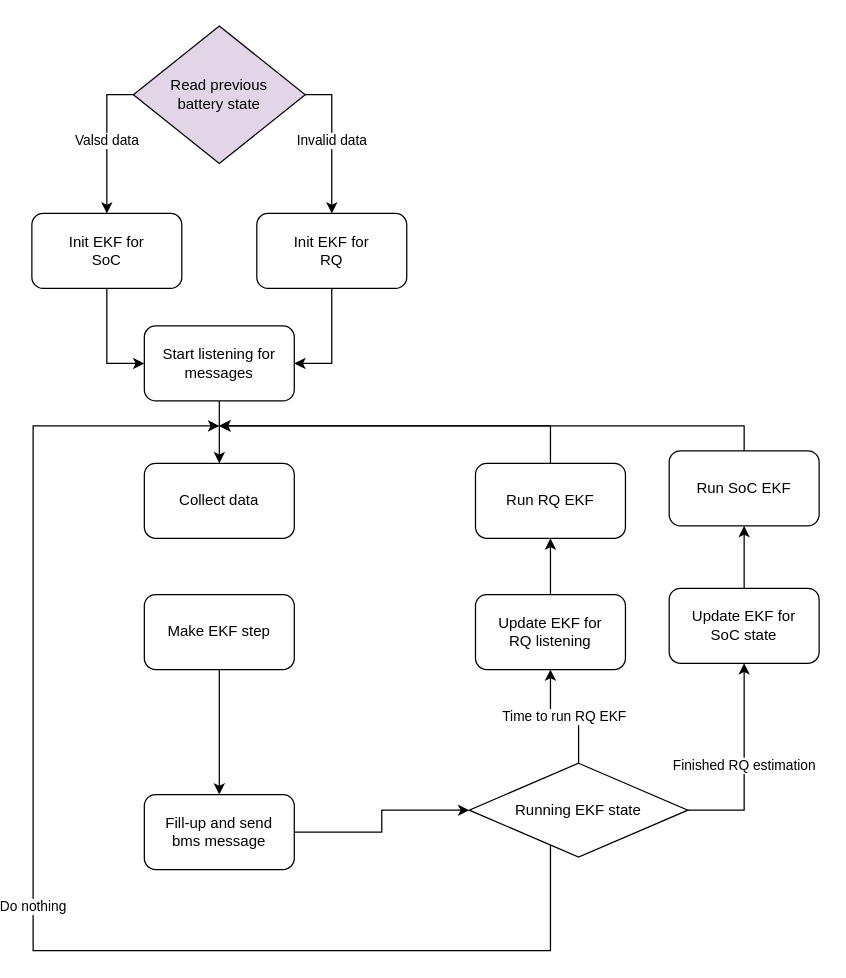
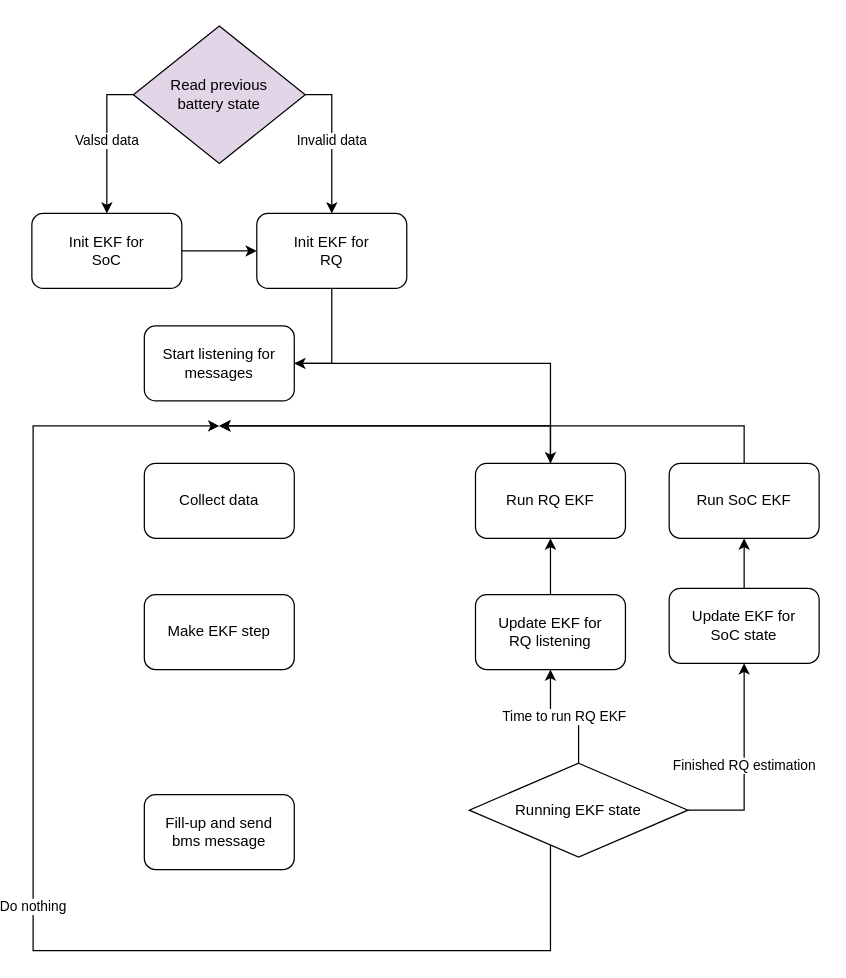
edge "Init EKF for SoC" -> "Start listening for messages": now "Init EKF for SoC" -> "Init EKF for RQ"
edge "Start listening for messages" -> "Collect data": now "Start listening for messages" -> "Run RQ EKF"
node "Run SoC EKF": moved (744, 488) -> (744, 501)
edge "Make EKF step" -> "Fill-up and send bms message": removed
edge "Fill-up and send bms message" -> "Running EKF state": removed
